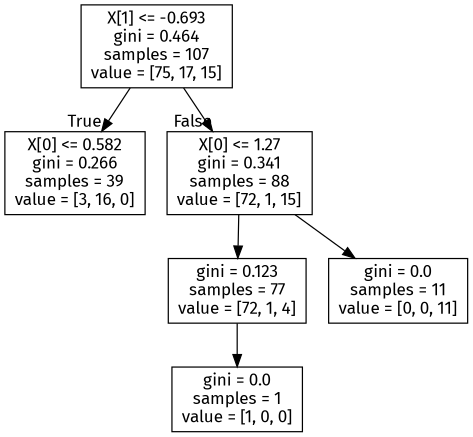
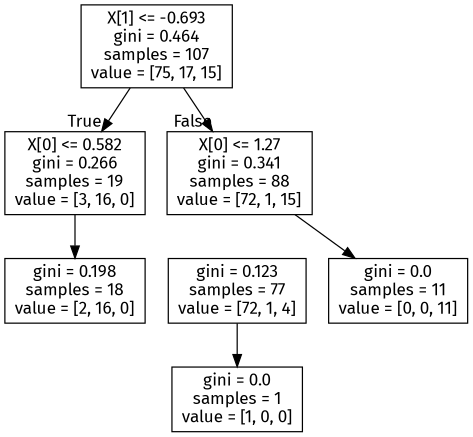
node "X[0] <= 0.582 gini = 0.266 samples = 39 value = [3, 16, 0]": label "X[0] <= 0.582 gini = 0.266 samples = 39 value = [3, 16, 0]" -> "X[0] <= 0.582 gini = 0.266 samples = 19 value = [3, 16, 0]"
edge "X[0] <= 1.27 gini = 0.341 samples = 88 value = [72, 1, 15]" -> "gini = 0.123 samples = 77 value = [72, 1, 4]": removed
node "gini = 0.198 samples = 18 value = [2, 16, 0]": added
